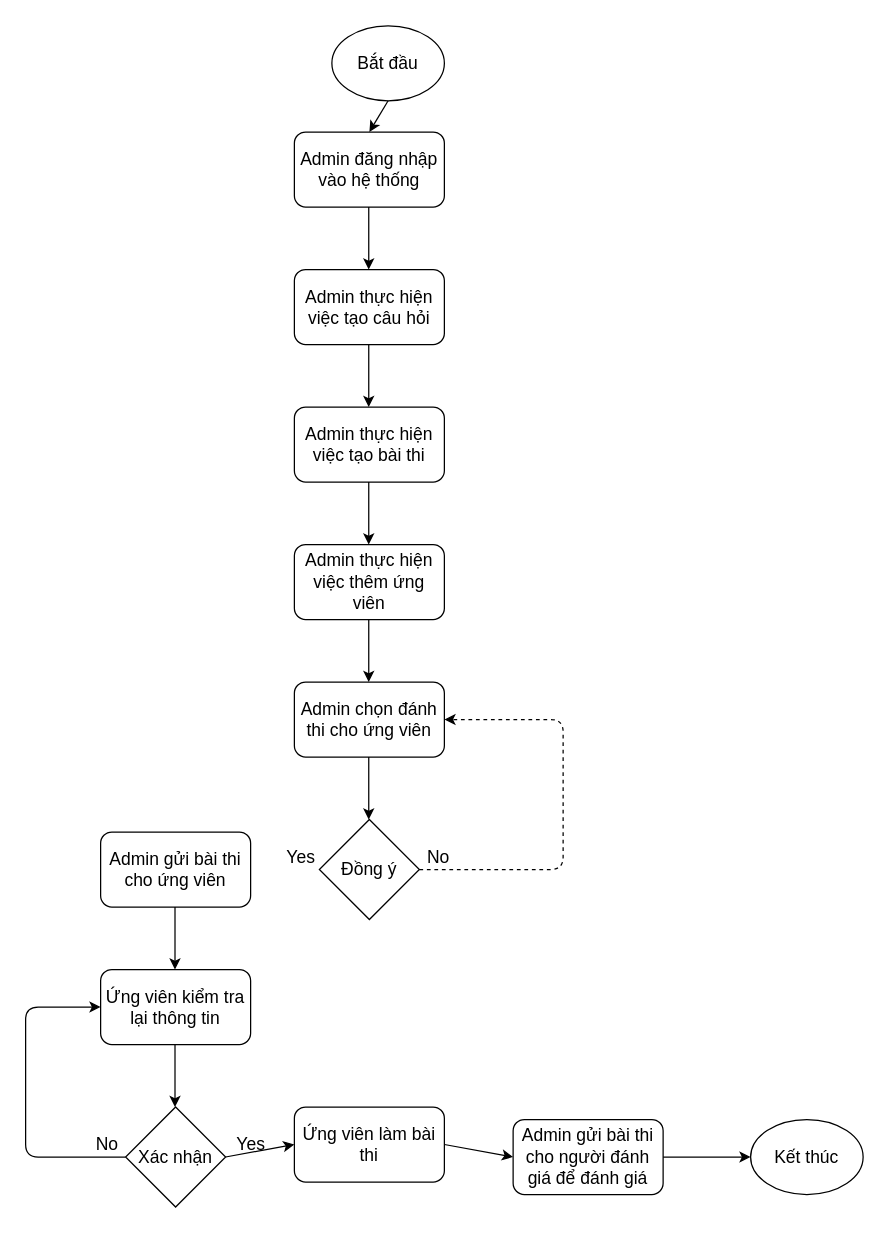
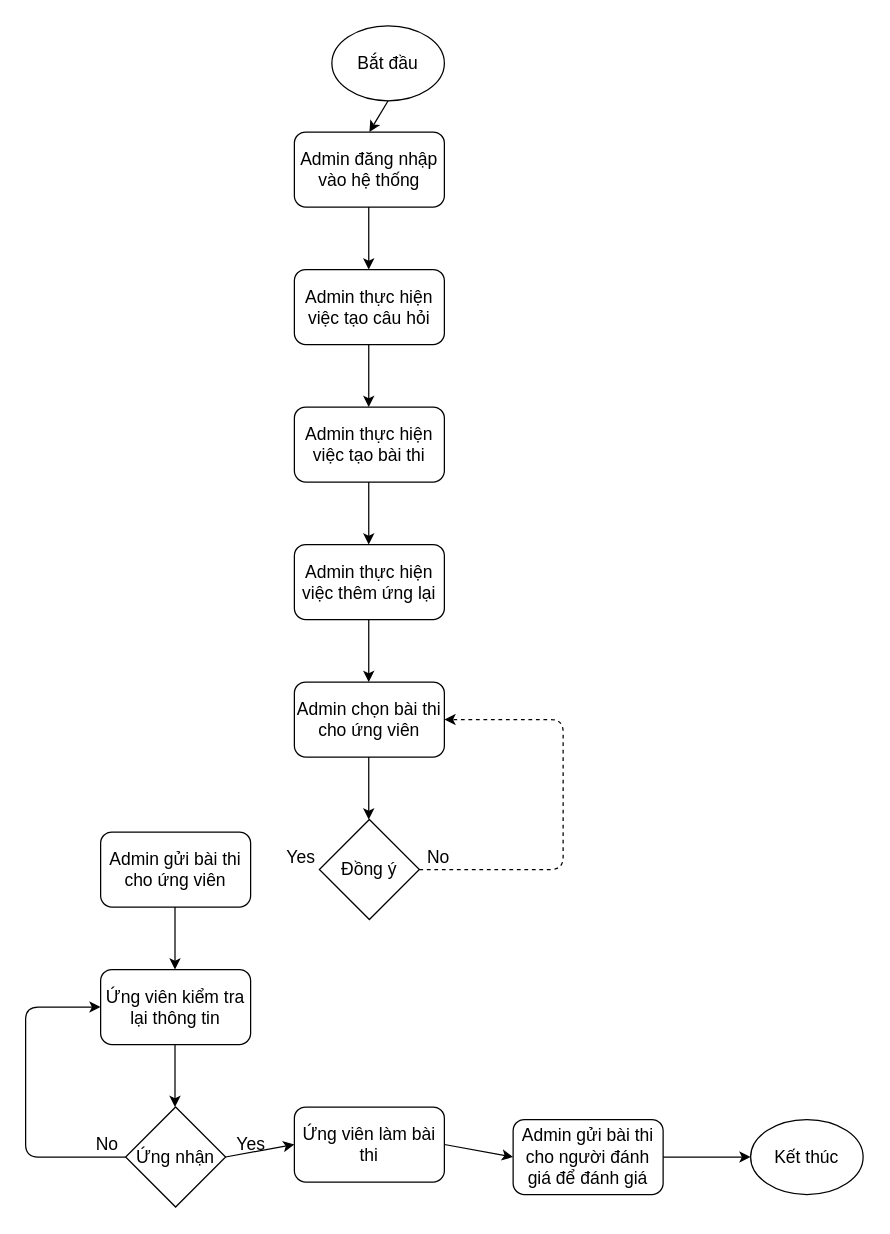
node "Admin thực hiện việc thêm ứng viên": label "Admin thực hiện việc thêm ứng viên" -> "Admin thực hiện việc thêm ứng lại"
node "Admin chọn đánh thi cho ứng viên": label "Admin chọn đánh thi cho ứng viên" -> "Admin chọn bài thi cho ứng viên"
node "Xác nhận": label "Xác nhận" -> "Ứng nhận"
